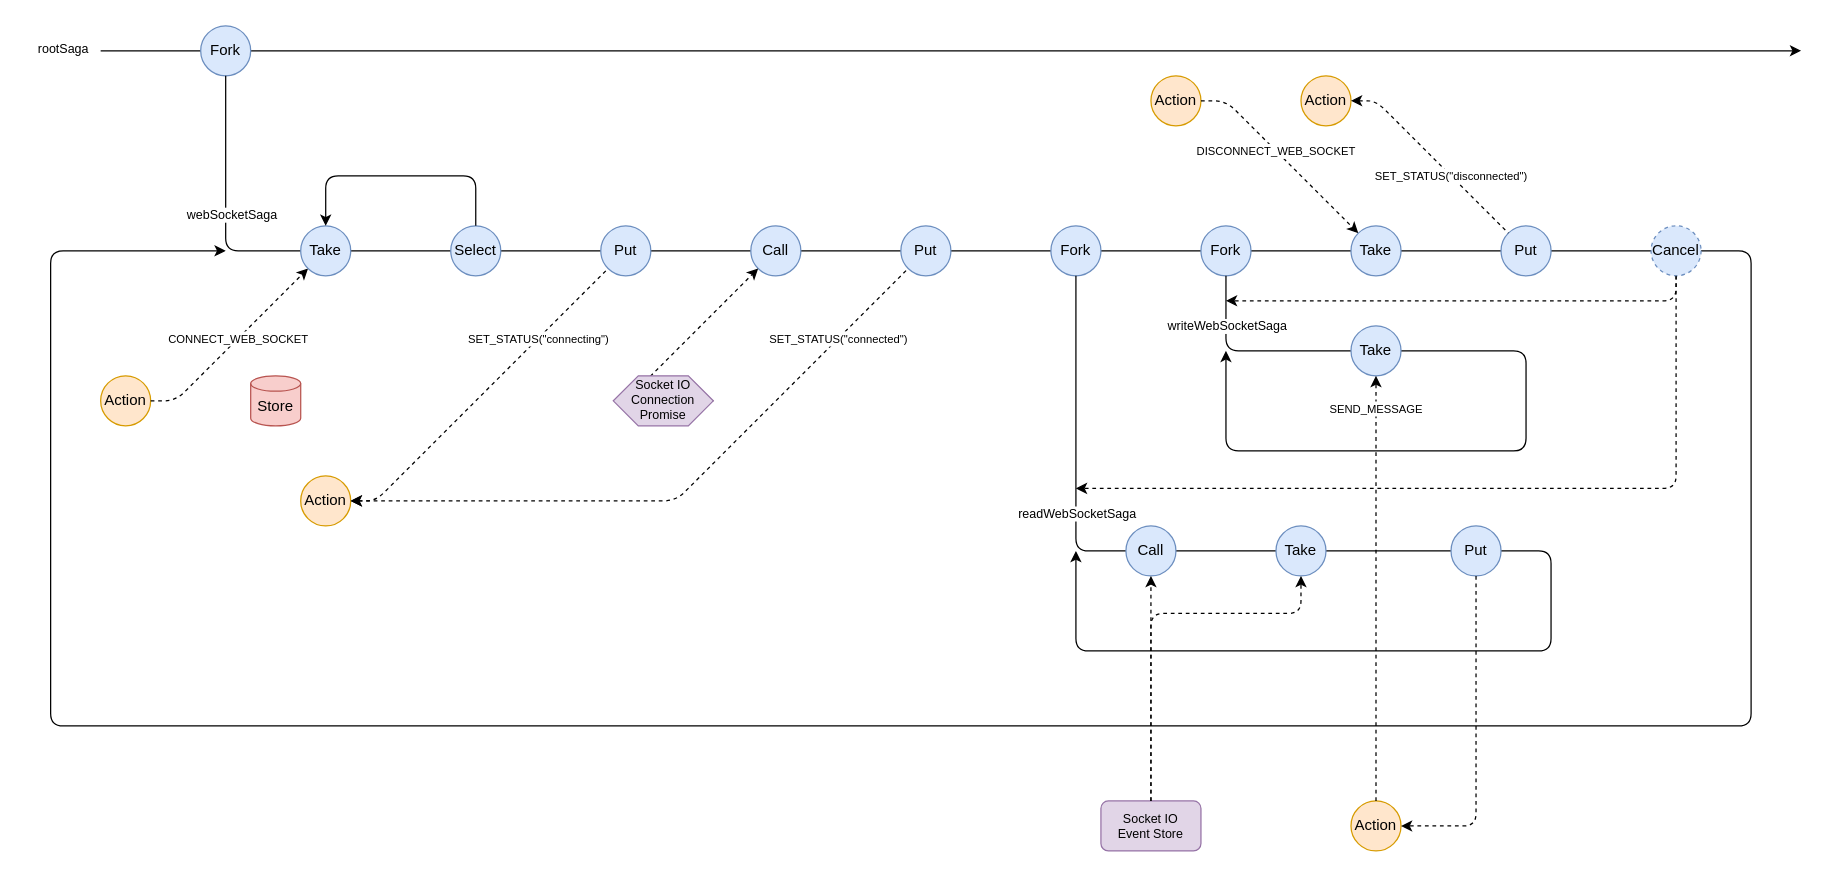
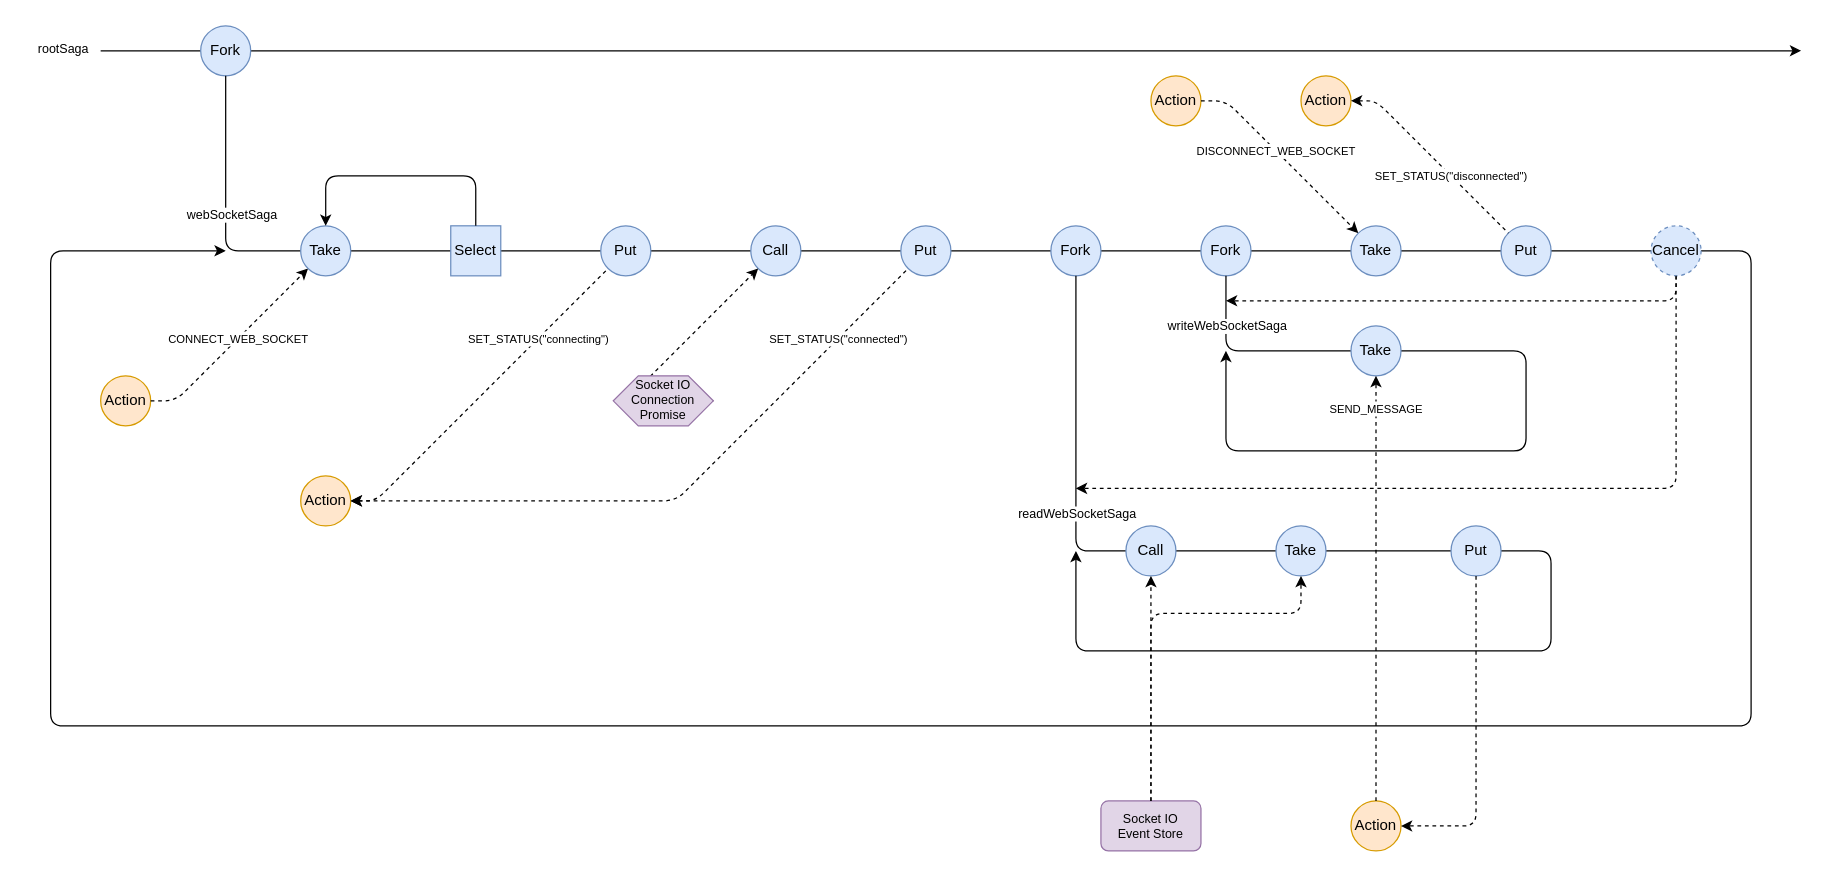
node "Select": shape ellipse -> rectangle
node "Store": removed
